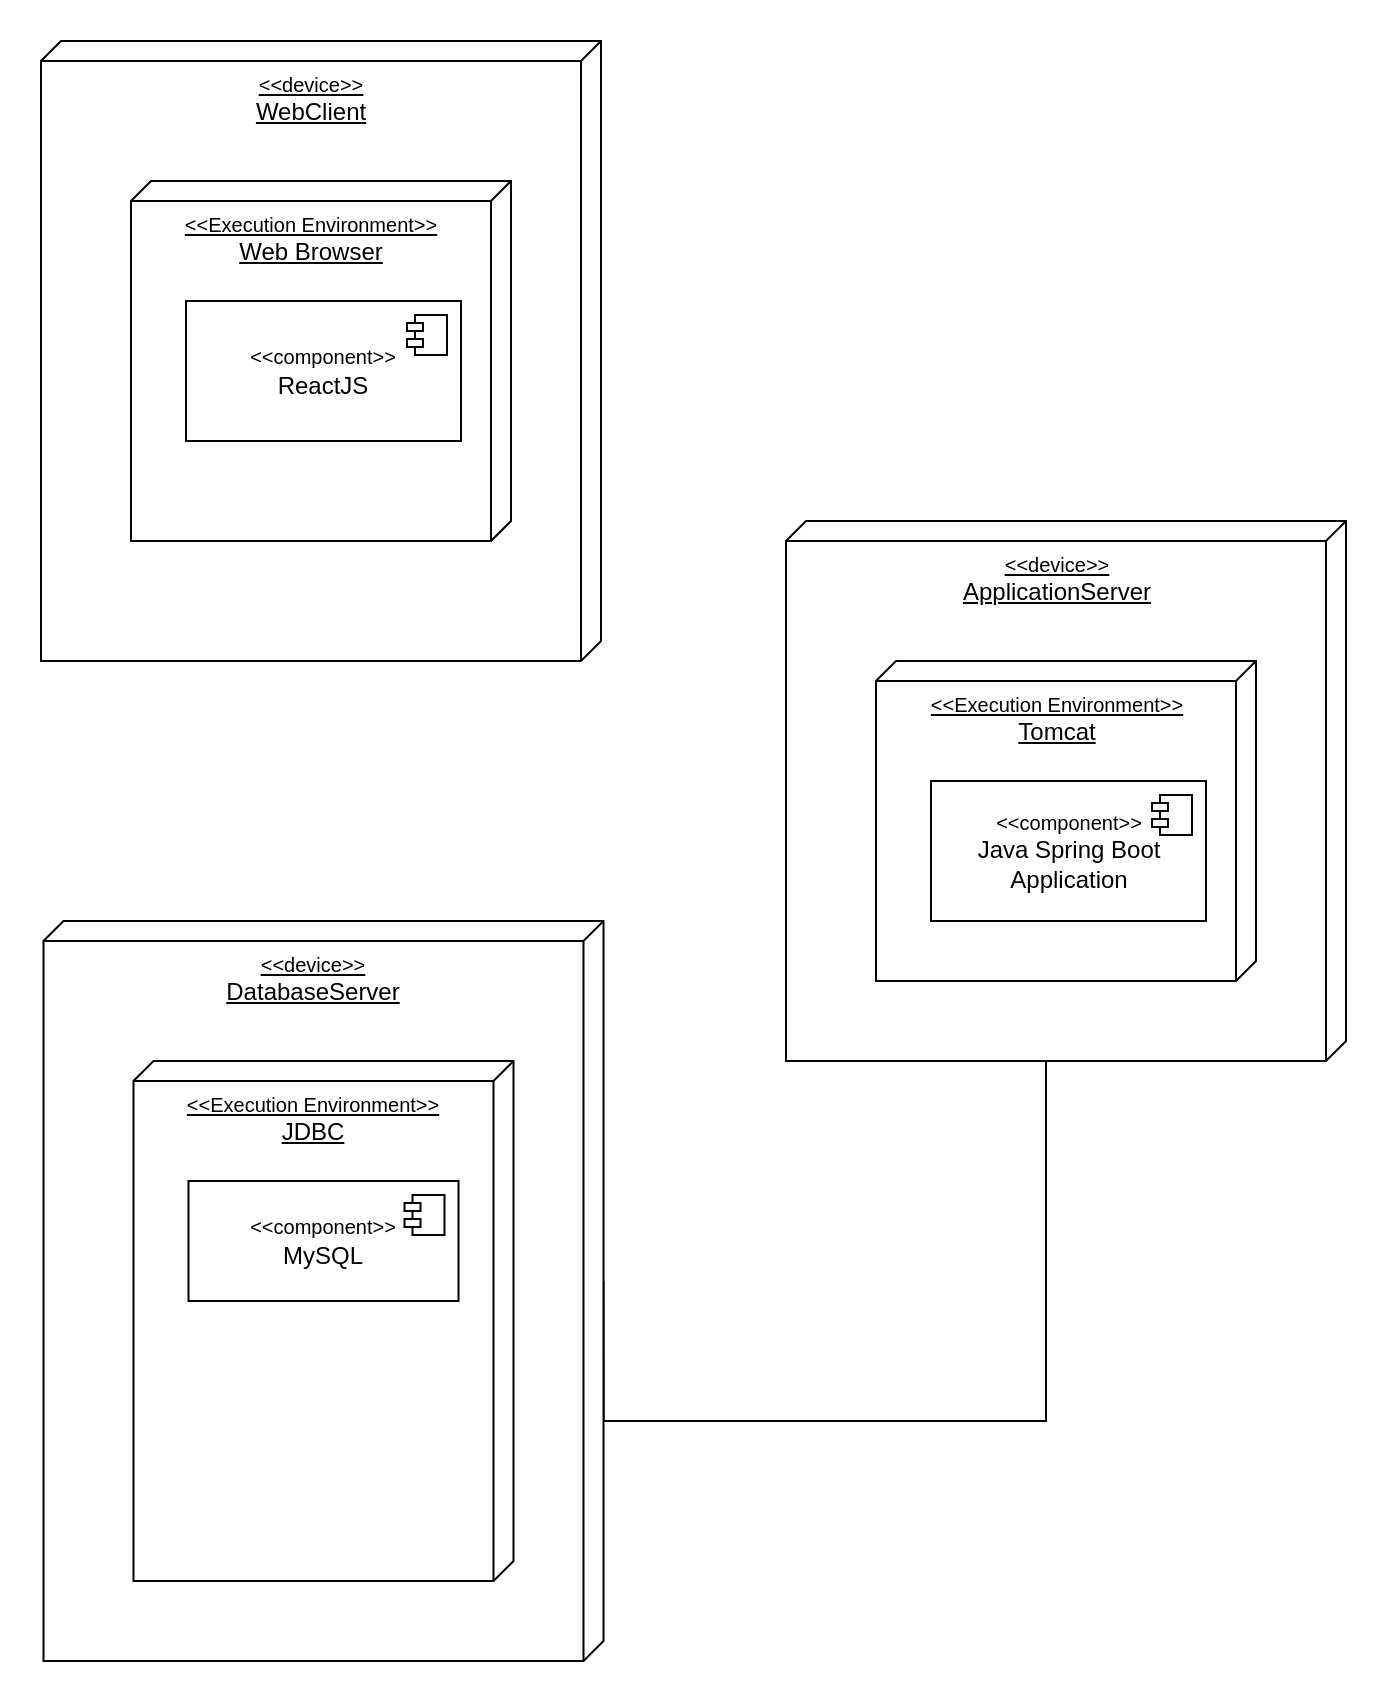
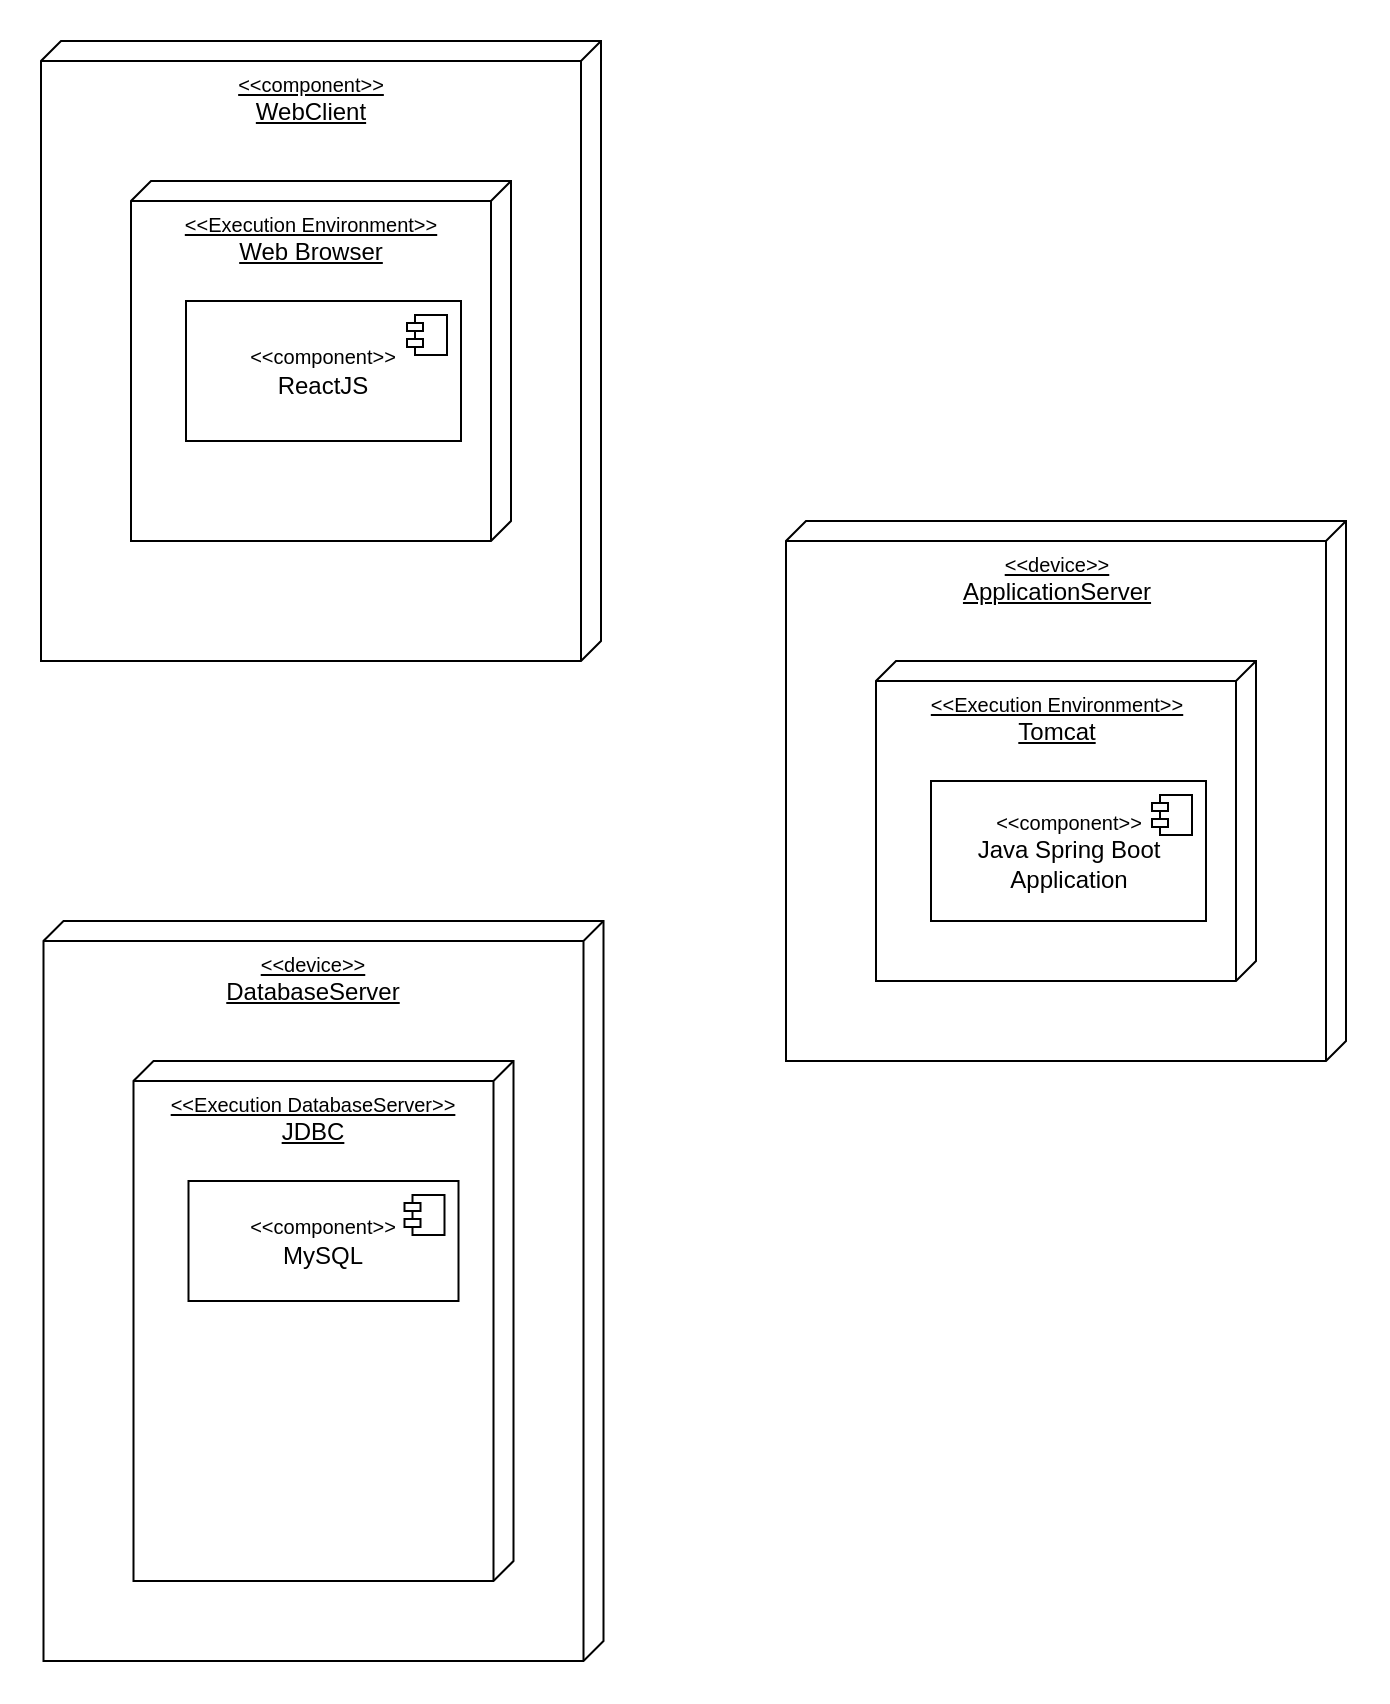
node "<<device>> WebClient": label "<<device>> WebClient" -> "<<component>> WebClient"
node "<<Execution Environment>> JDBC": label "<<Execution Environment>> JDBC" -> "<<Execution DatabaseServer>> JDBC"
edge "<<device>> ApplicationServer" -- "<<device>> DatabaseServer": removed
